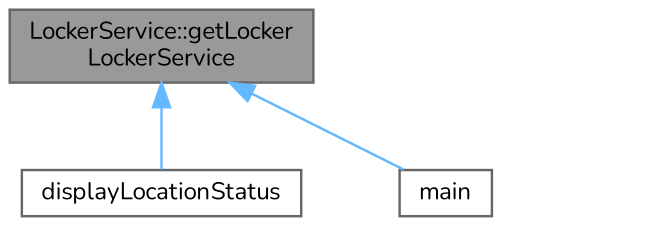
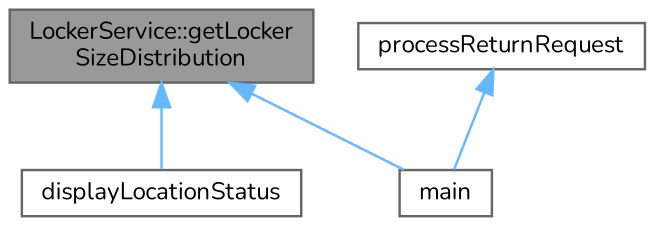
node "LockerService::getLocker LockerService": label "LockerService::getLocker LockerService" -> "LockerService::getLocker SizeDistribution"
node "processReturnRequest": added
